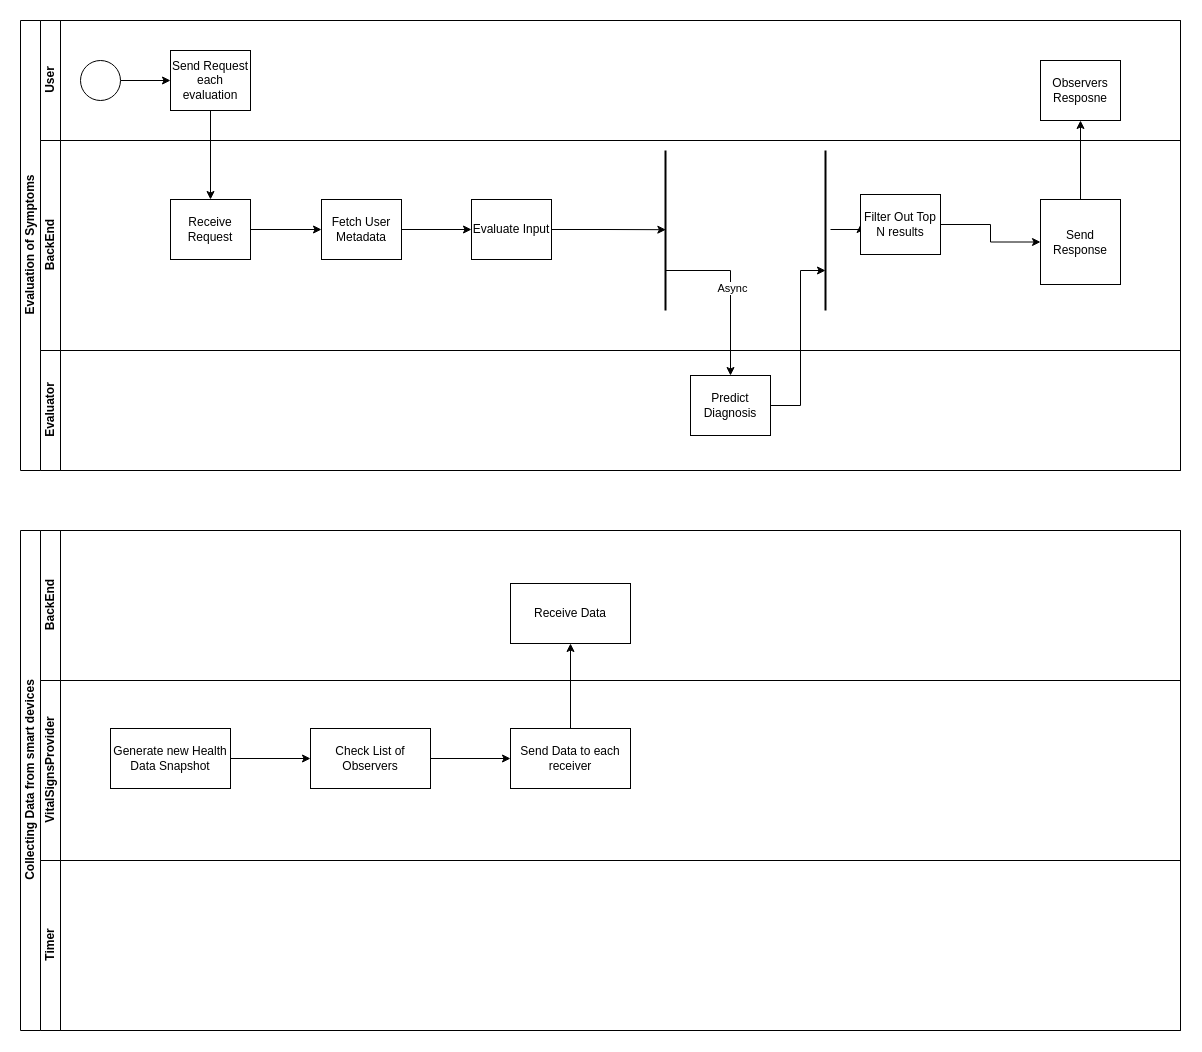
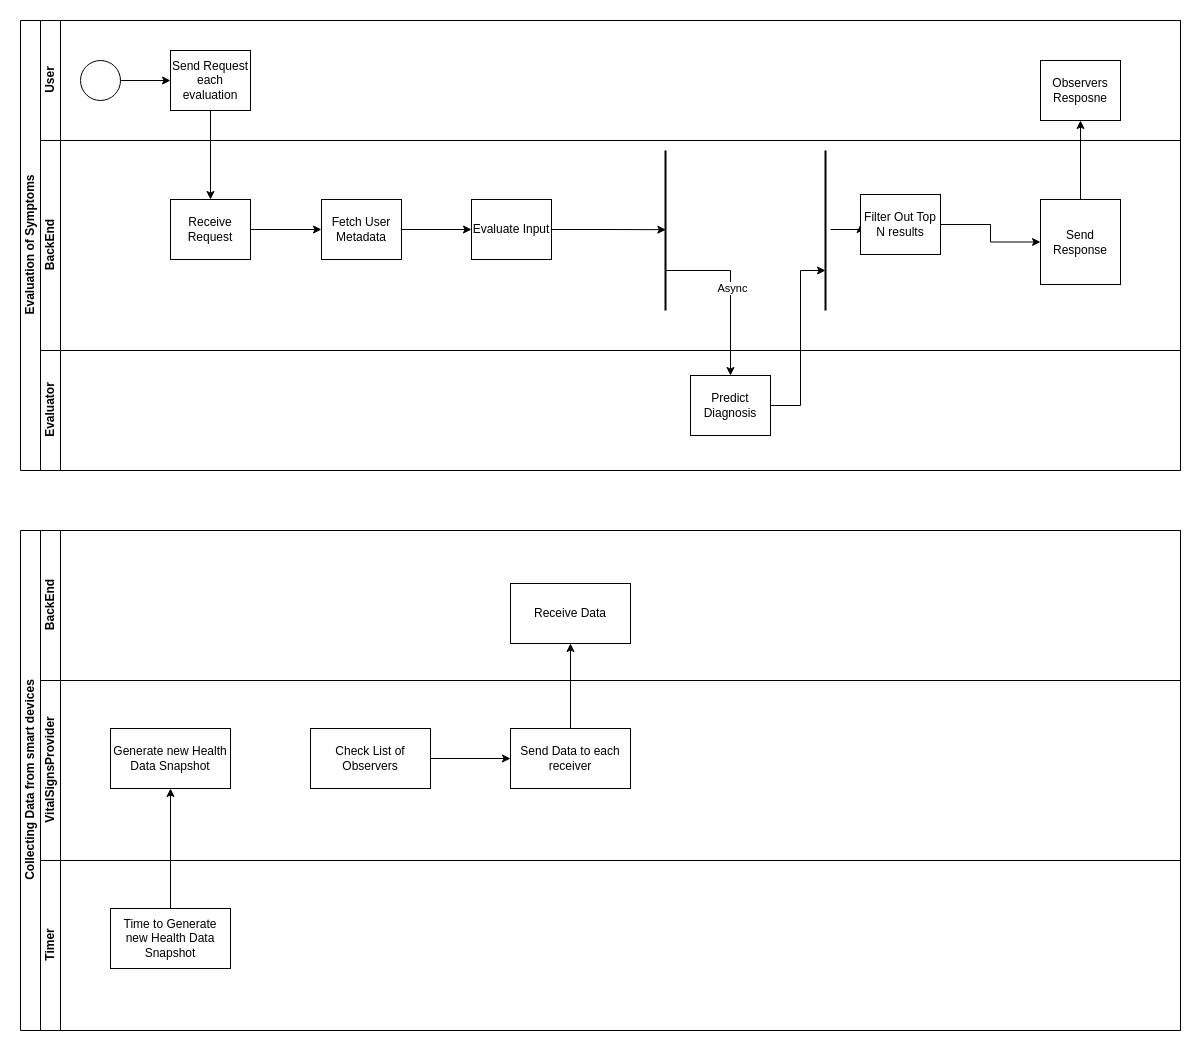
edge "Generate new Health Data Snapshot" -> "Check List of Observers": removed
edge "Time to Generate new Health Data Snapshot" -> "Generate new Health Data Snapshot": added
node "Time to Generate new Health Data Snapshot": added
